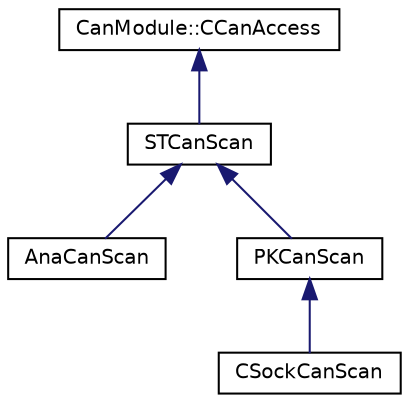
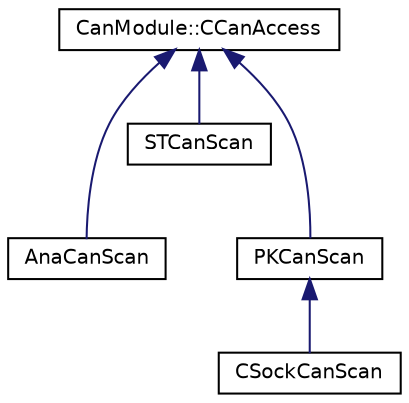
edge "AnaCanScan" -> "STCanScan": now "AnaCanScan" -> "CanModule::CCanAccess"
edge "PKCanScan" -> "STCanScan": now "PKCanScan" -> "CanModule::CCanAccess"
